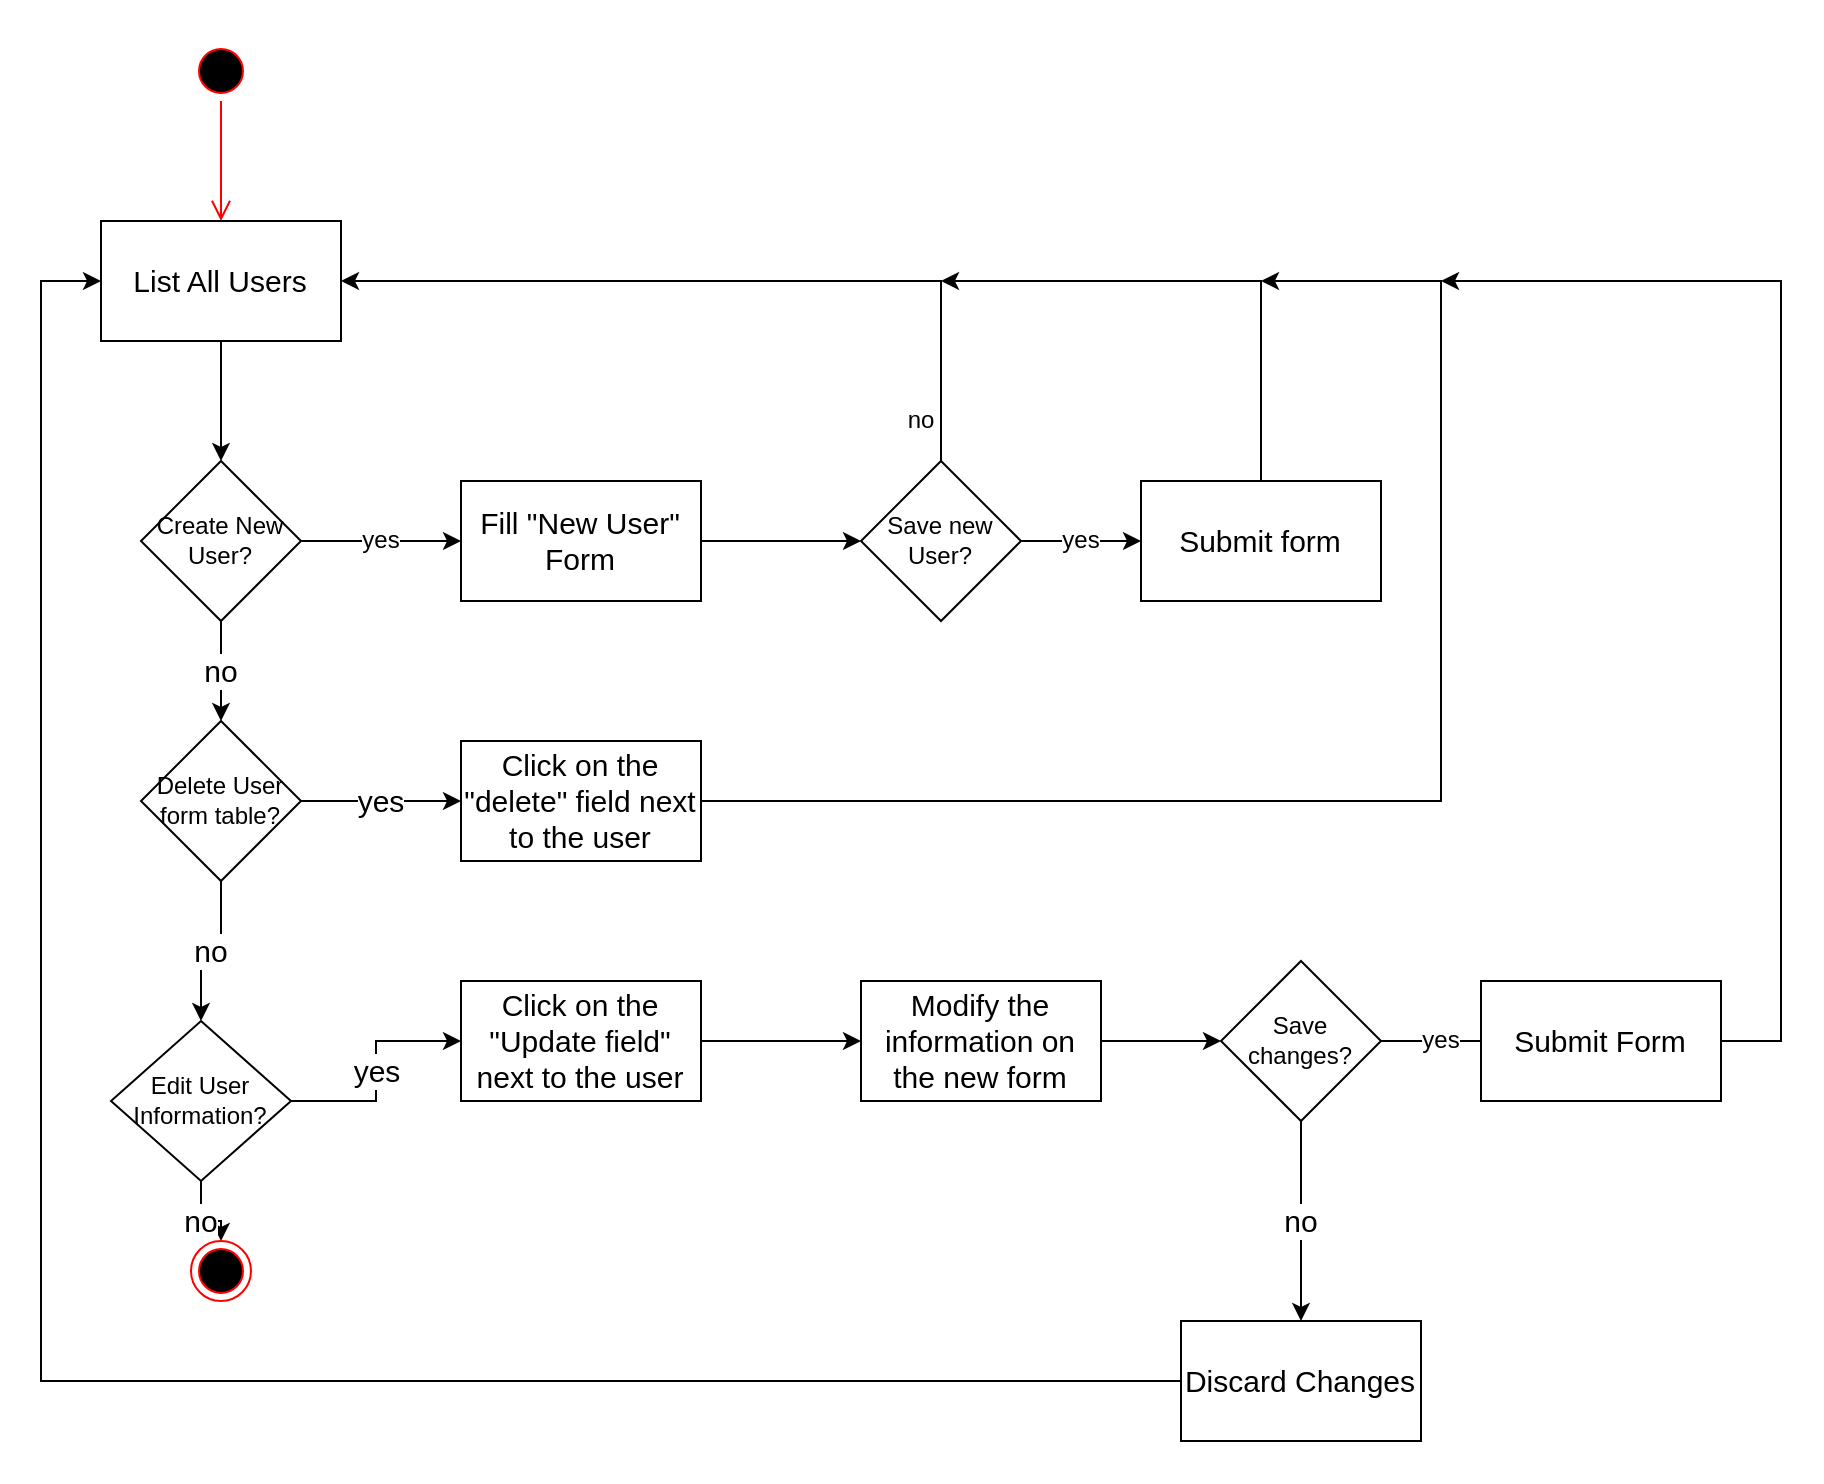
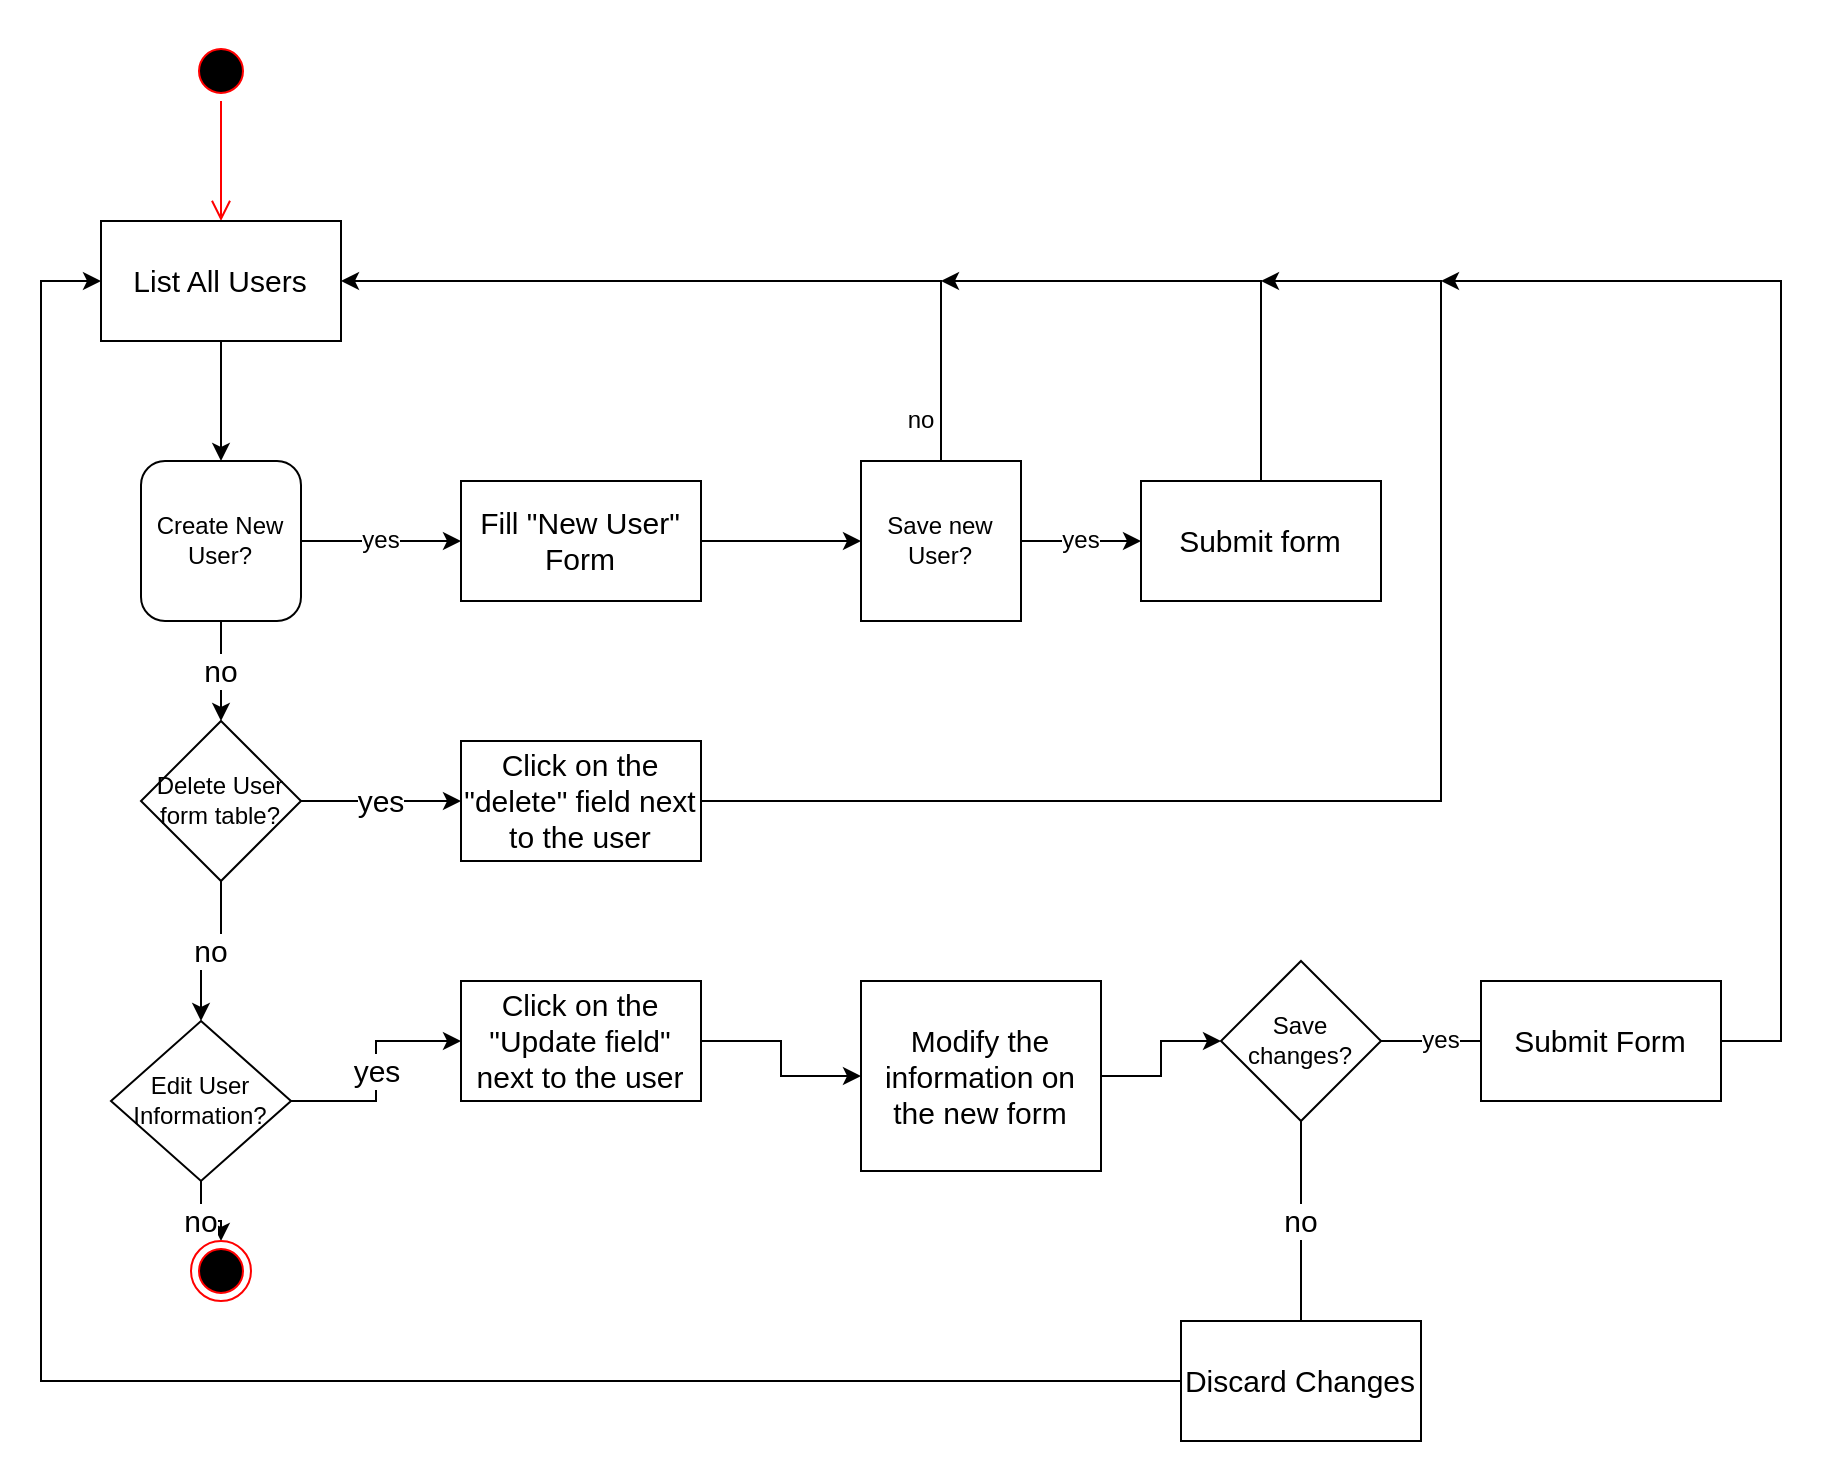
node "Create New User?": shape diamond -> rounded rectangle
node "Save new User?": shape diamond -> rectangle
node "Modify the information on the new form": size 240x120 -> 240x190
edge "Save changes?" -> "Discard Changes": arrowhead classic -> none
